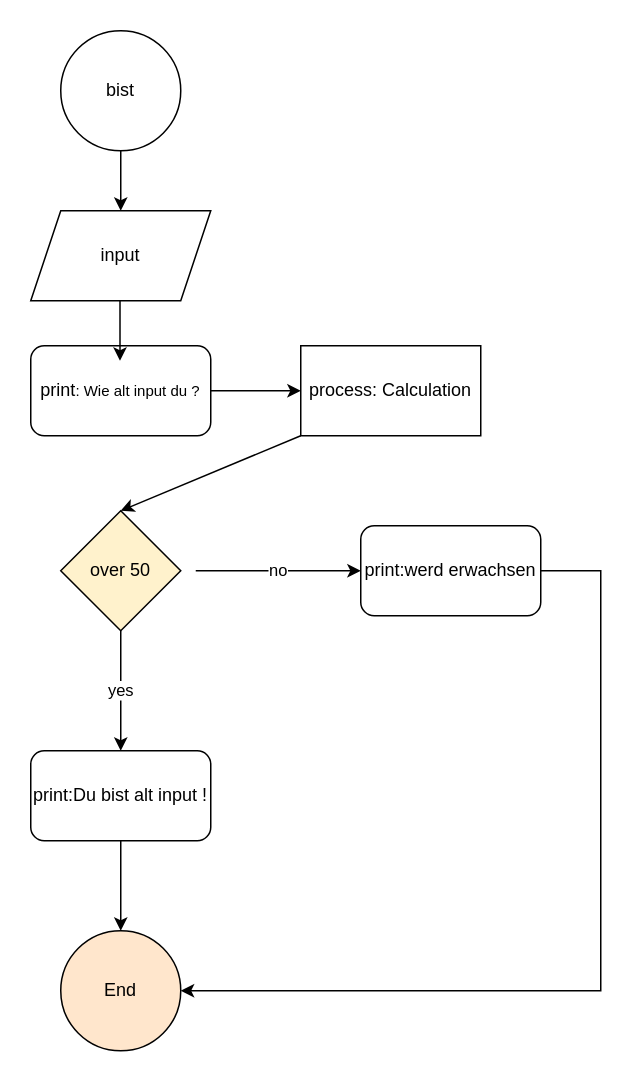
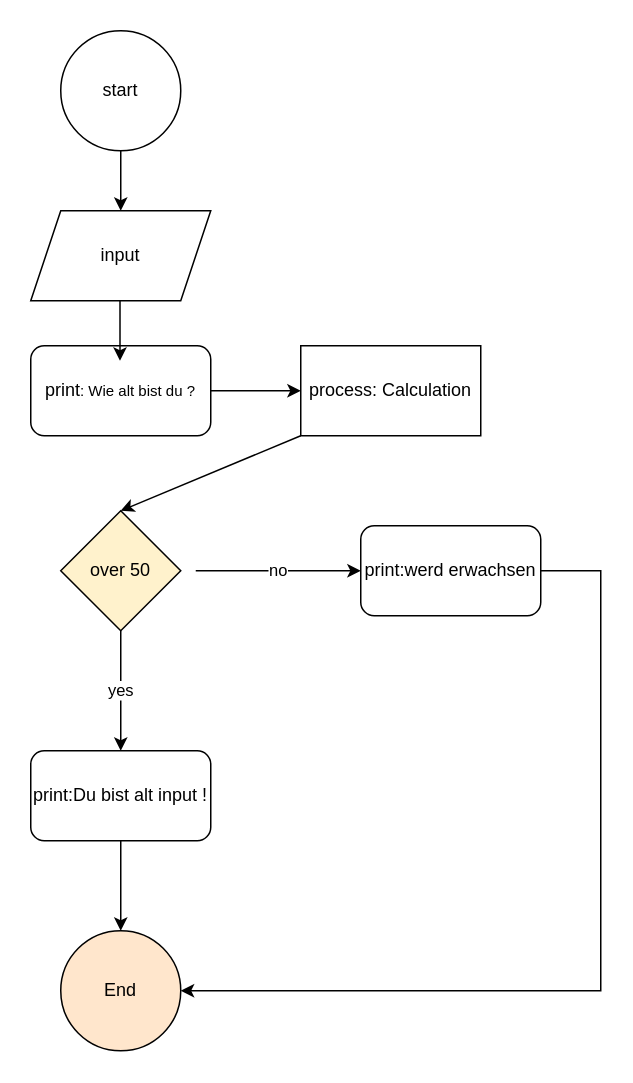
node "bist": label "bist" -> "start"
node "print: Wie alt input du ?": label "print: Wie alt input du ?" -> "print: Wie alt bist du ?"
